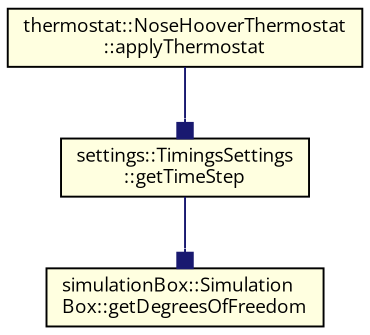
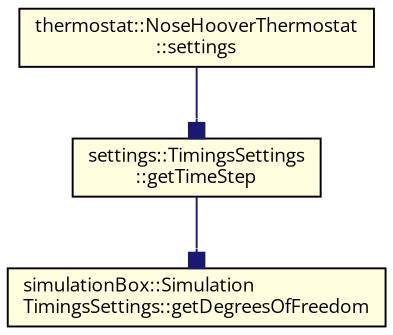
node "thermostat::NoseHooverThermostat ::applyThermostat": label "thermostat::NoseHooverThermostat ::applyThermostat" -> "thermostat::NoseHooverThermostat ::settings"
node "simulationBox::Simulation Box::getDegreesOfFreedom": label "simulationBox::Simulation Box::getDegreesOfFreedom" -> "simulationBox::Simulation TimingsSettings::getDegreesOfFreedom"
